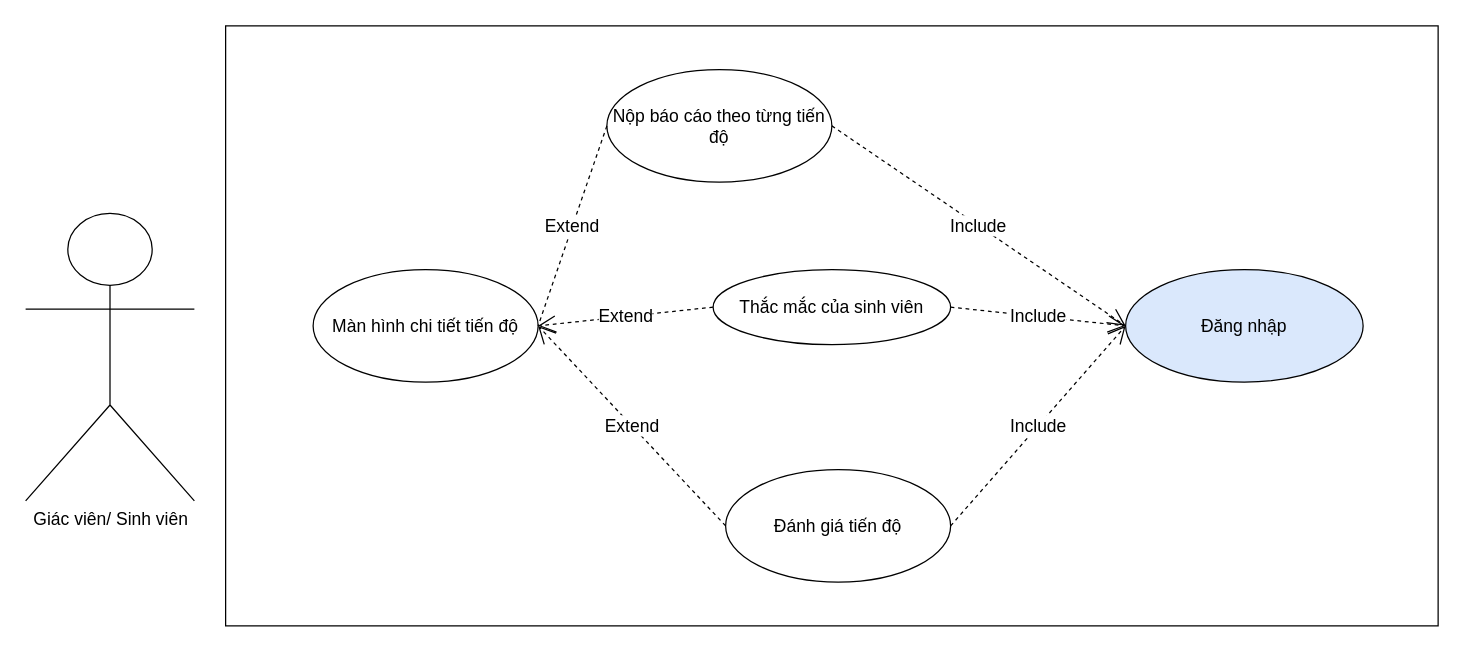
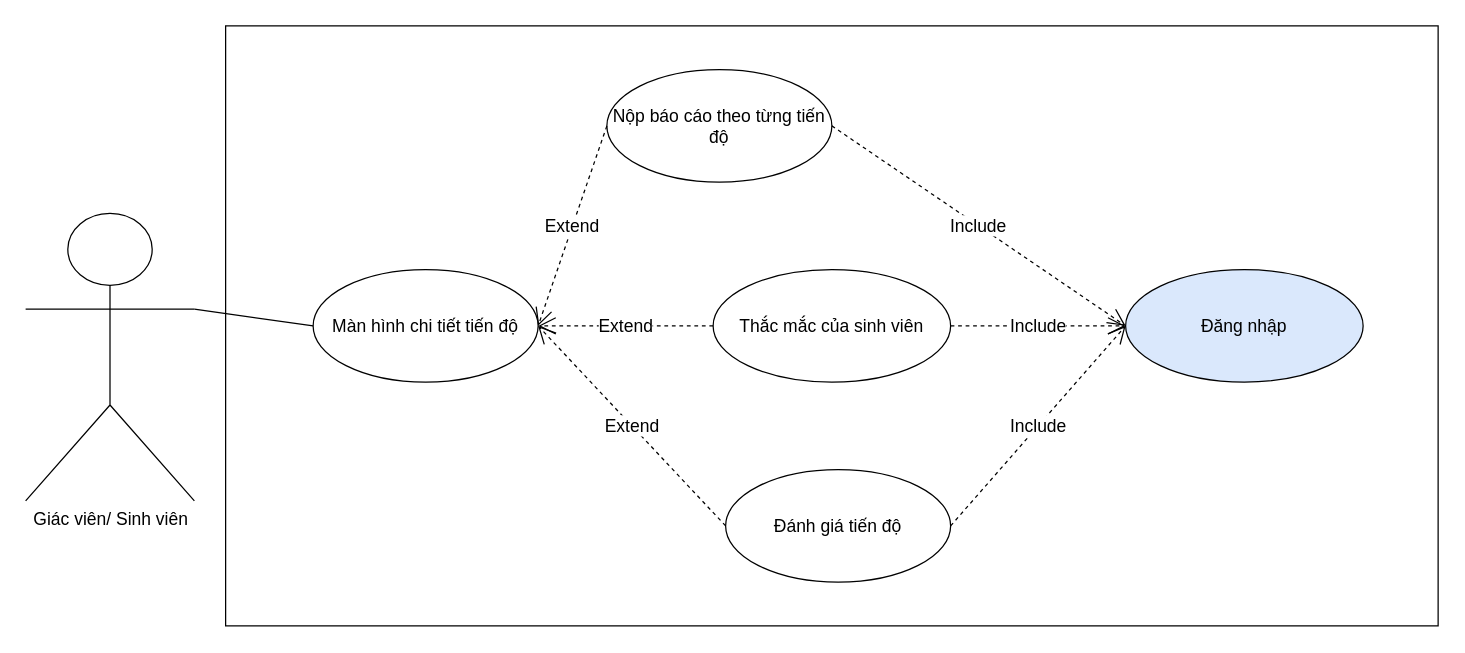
node "Thắc mắc của sinh viên": size 238x75 -> 238x113
edge "Màn hình chi tiết tiến độ" -- "Giác viên/ Sinh viên": added
edge "Nộp báo cáo theo từng tiến độ" -- "Màn hình chi tiết tiến độ": arrowhead none -> open
